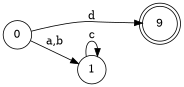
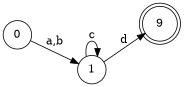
edge "0" -> "9": now "1" -> "9"
